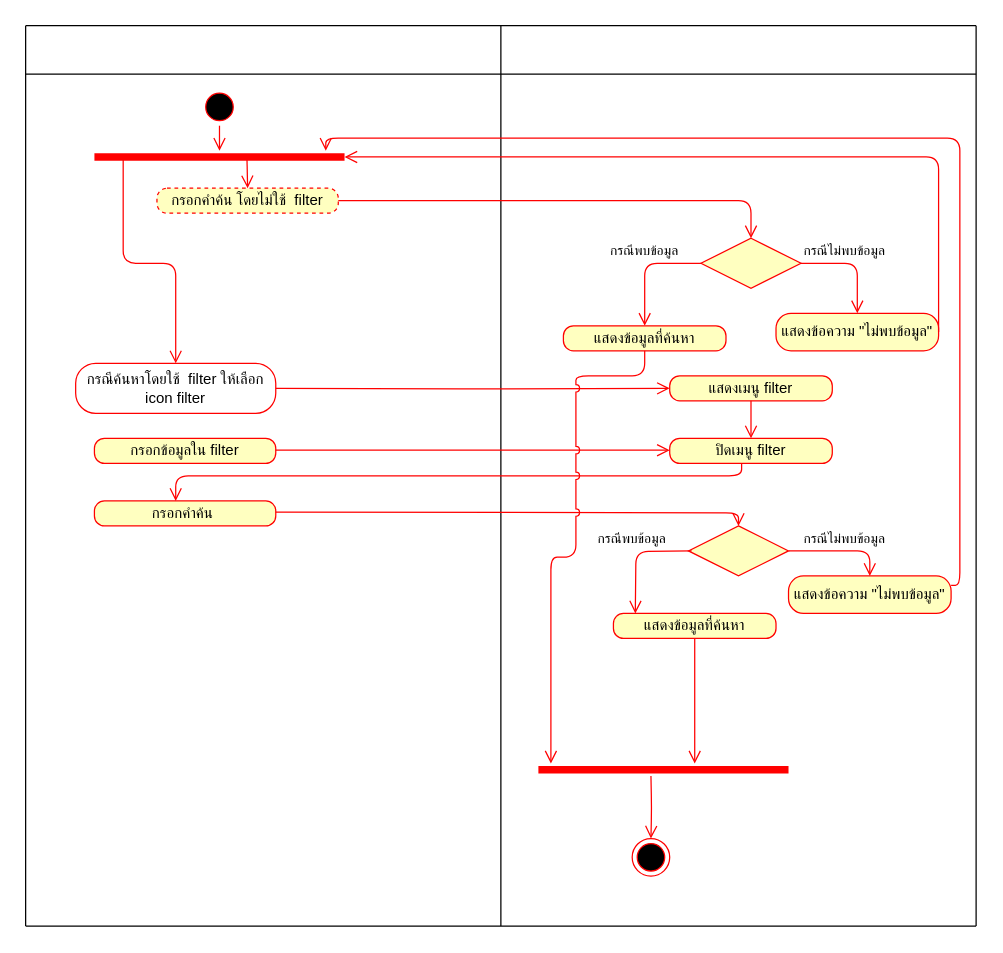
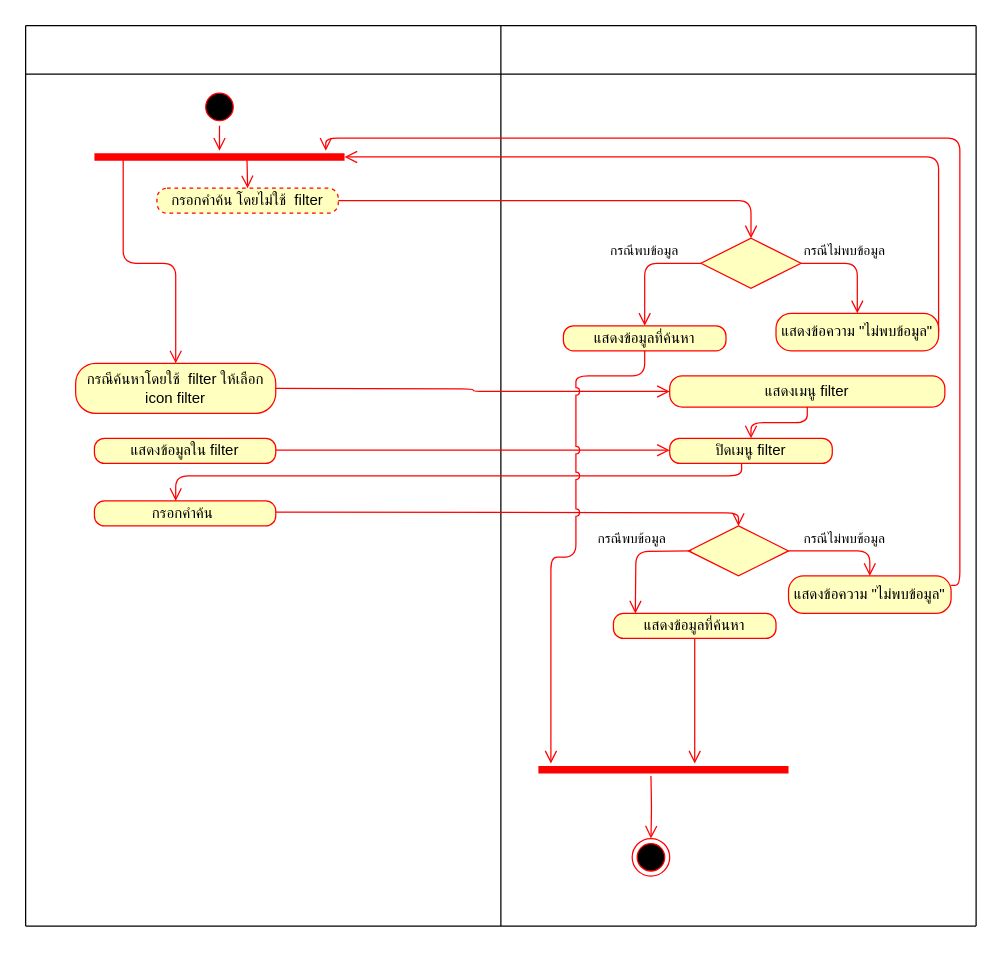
node "กรณีค้นหาโดยใช้ filter ให้เลือก icon filter": fillcolor #ffffff -> #ffffc0
node "แสดงเมนู filter": size 163x25 -> 275x31
node "กรอกข้อมูลใน filter": label "กรอกข้อมูลใน filter" -> "แสดงข้อมูลใน filter"
